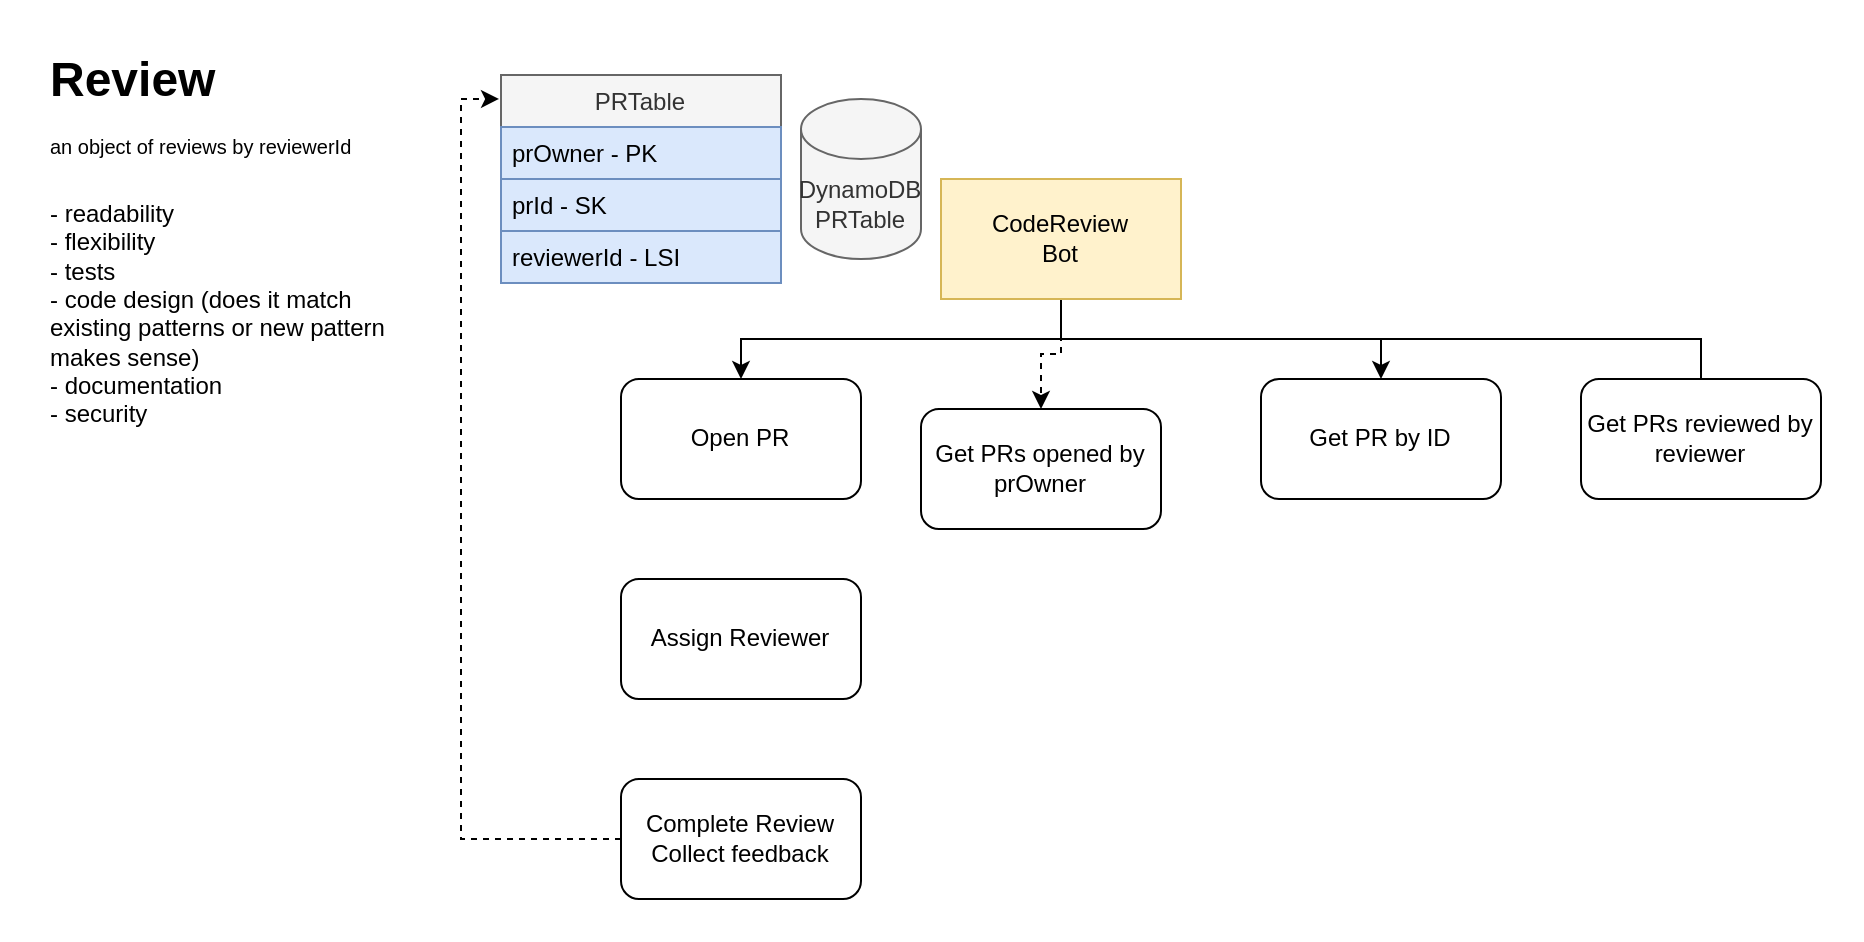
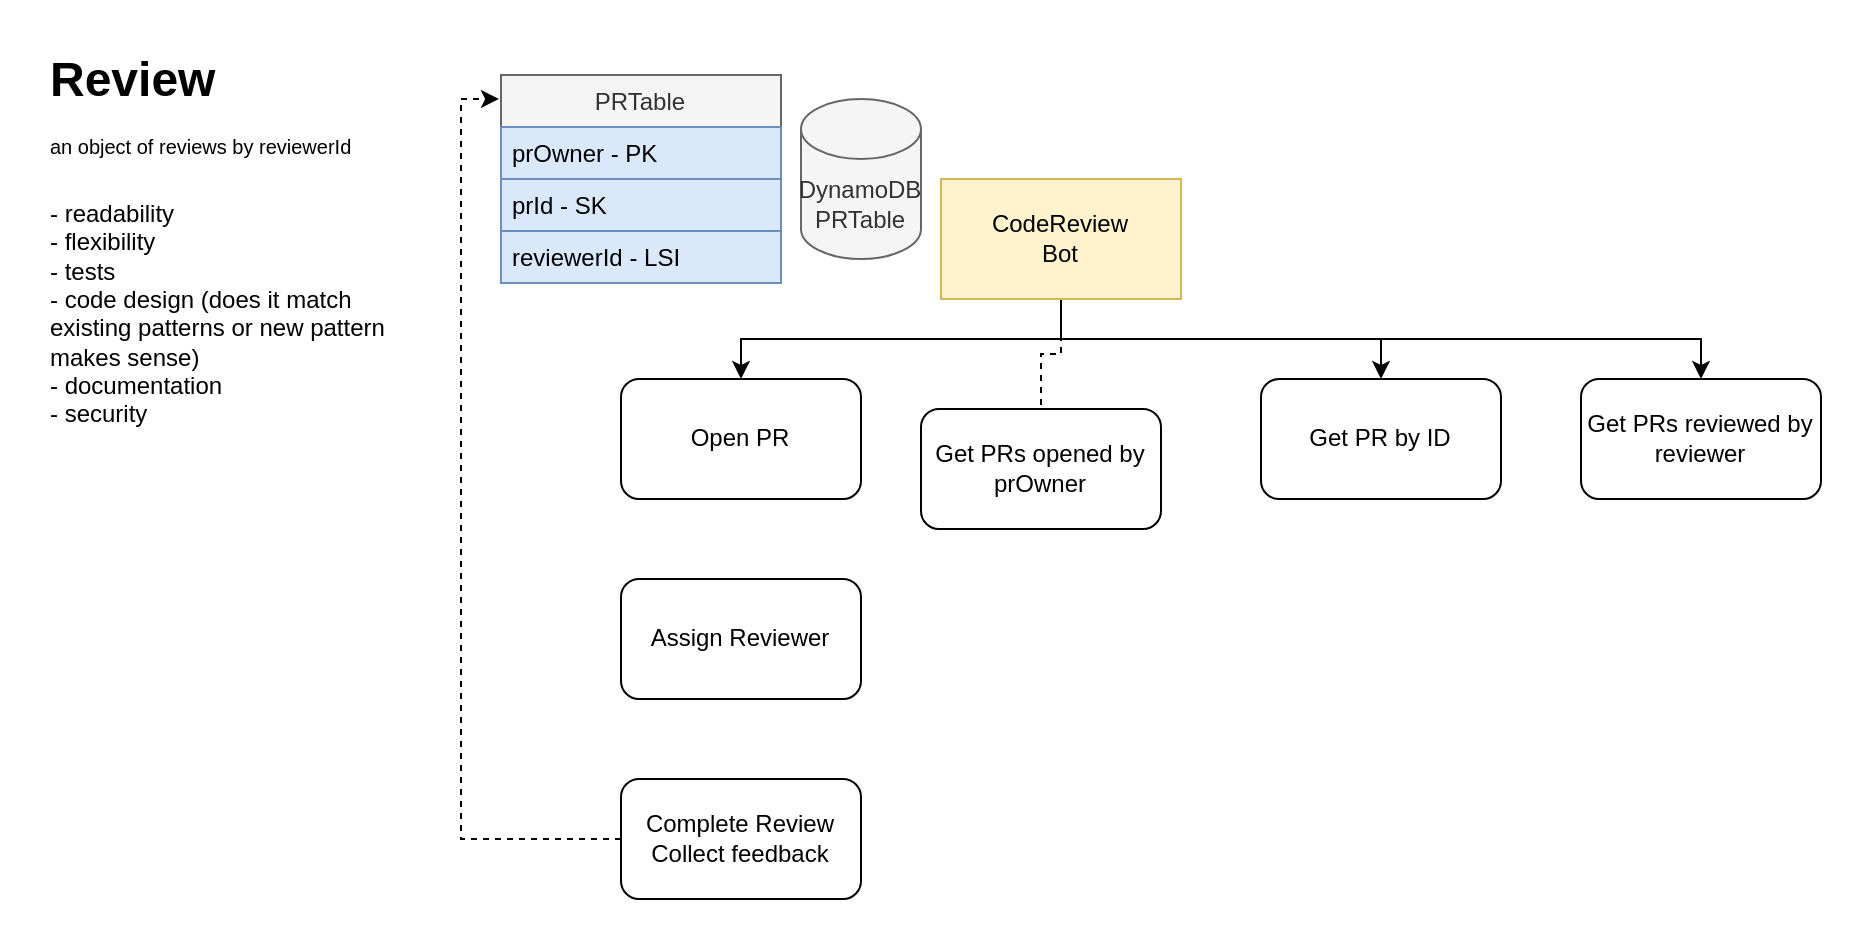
edge "CodeReview Bot" -- "Get PRs reviewed by reviewer": arrowhead none -> classic
edge "CodeReview Bot" -> "Get PRs opened by prOwner": arrowhead classic -> none
